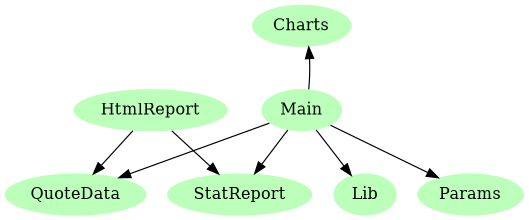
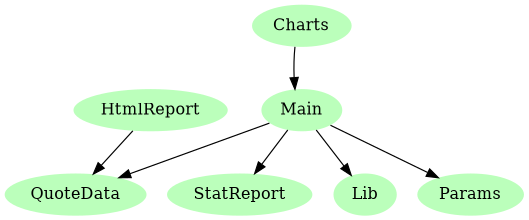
edge "Main" -> "Charts": reversed
edge "HtmlReport" -> "StatReport": removed
